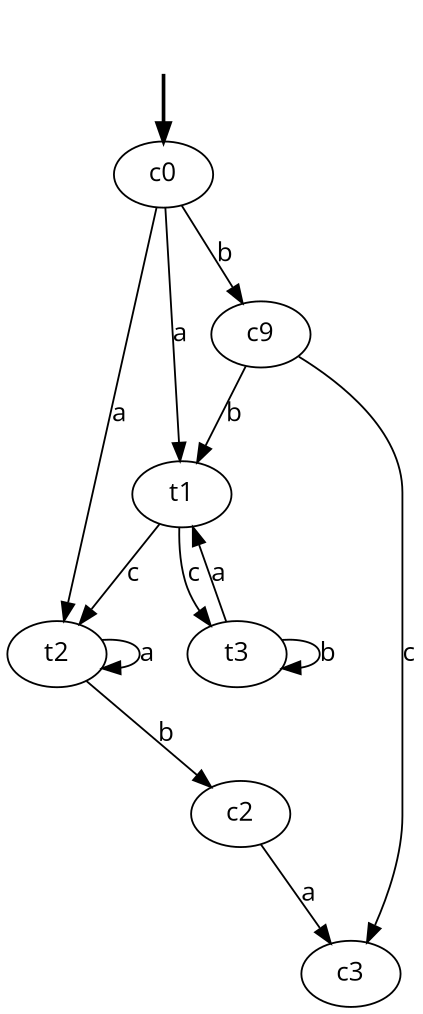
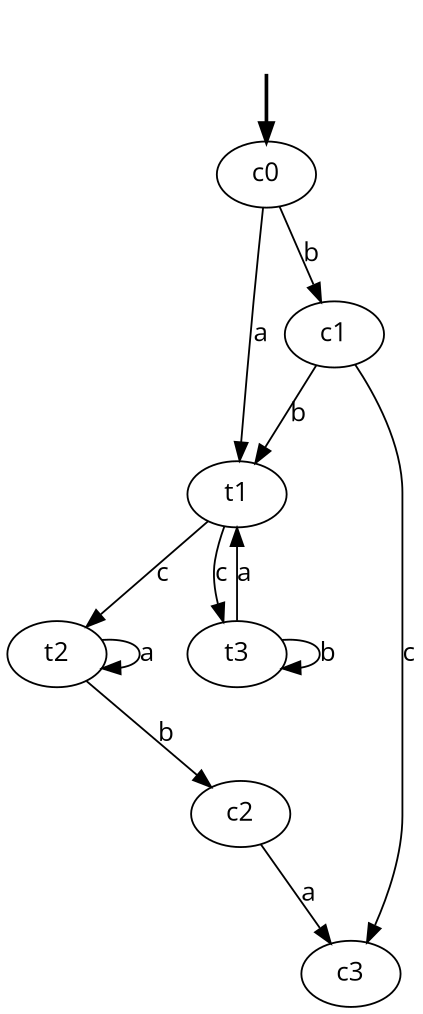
node "c9": label "c9" -> "c1"
edge "c0" -> "t2": removed, label "a"
